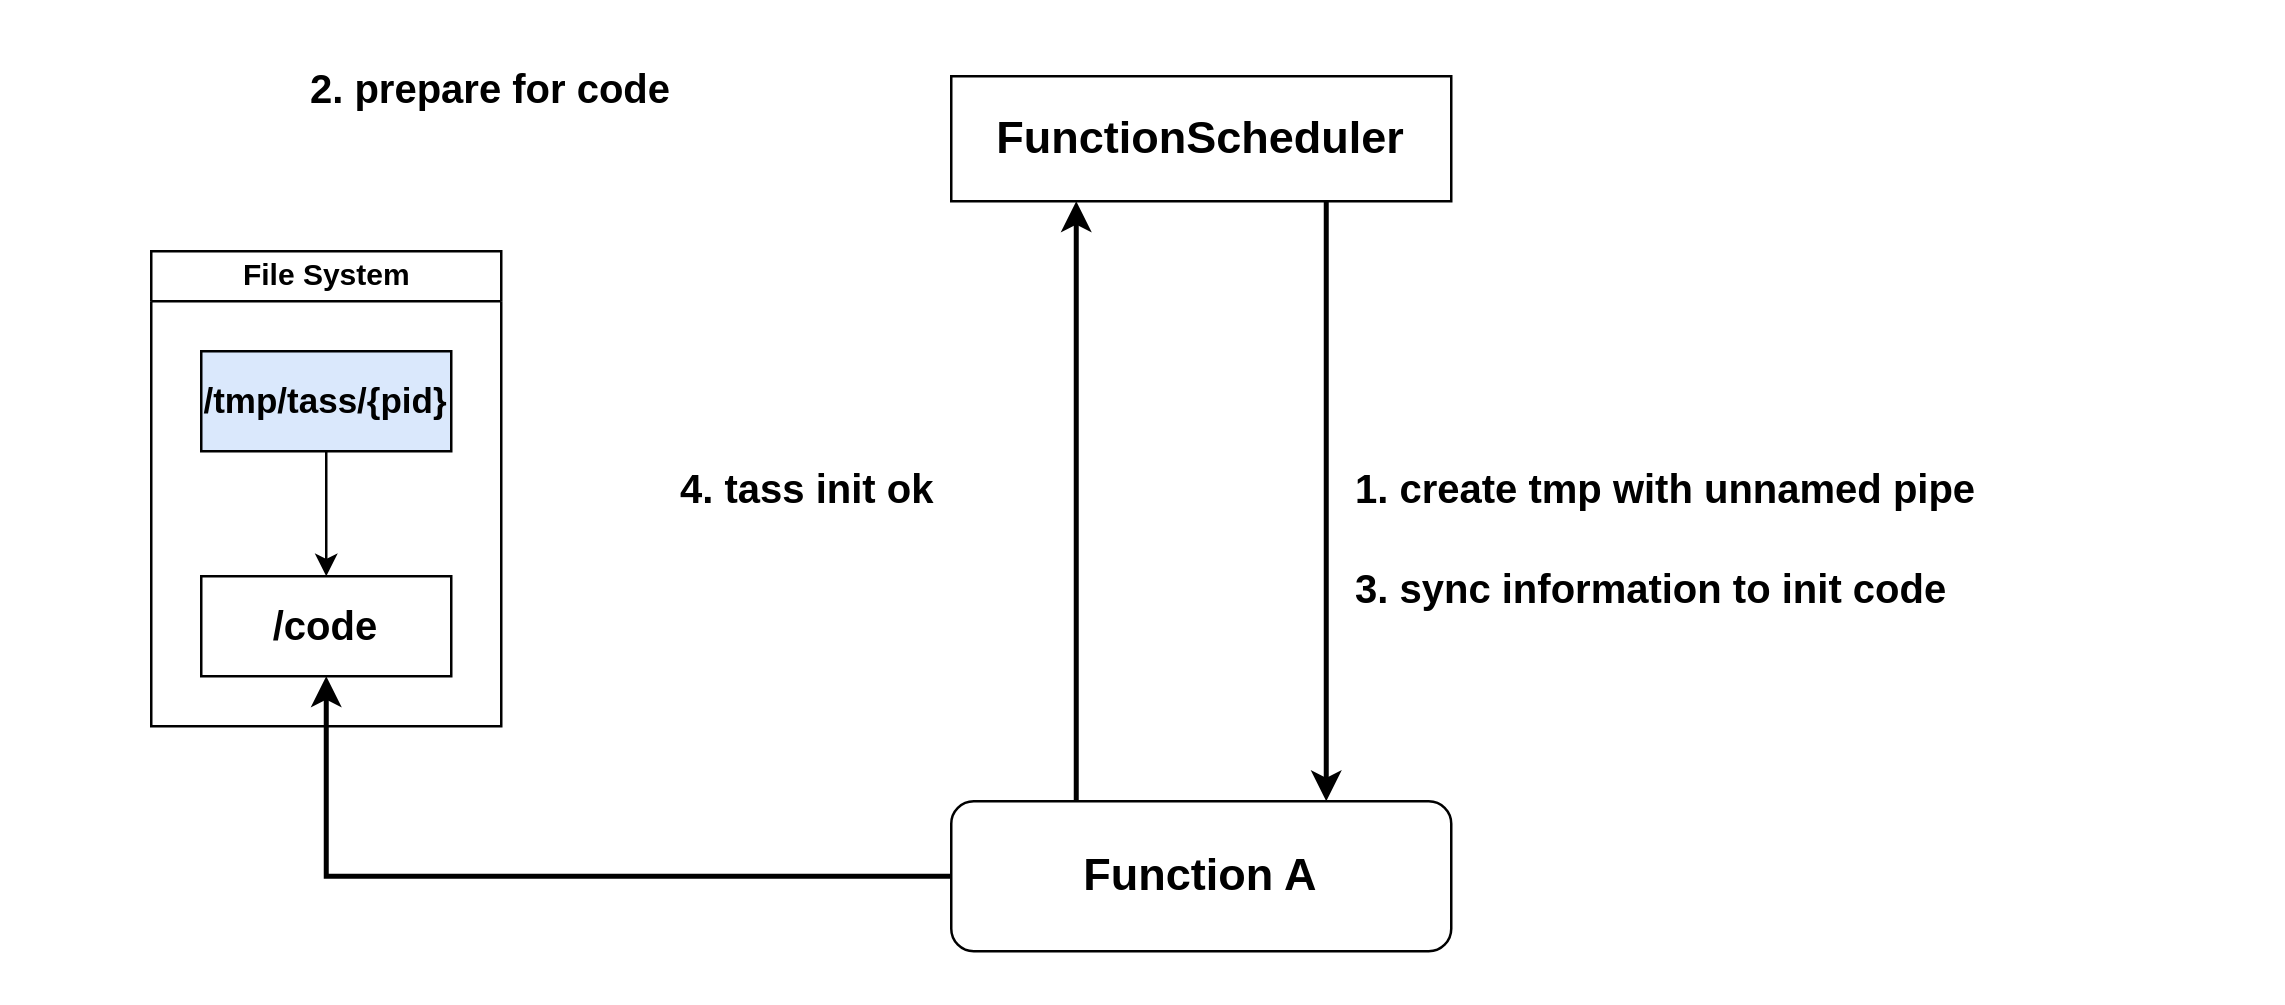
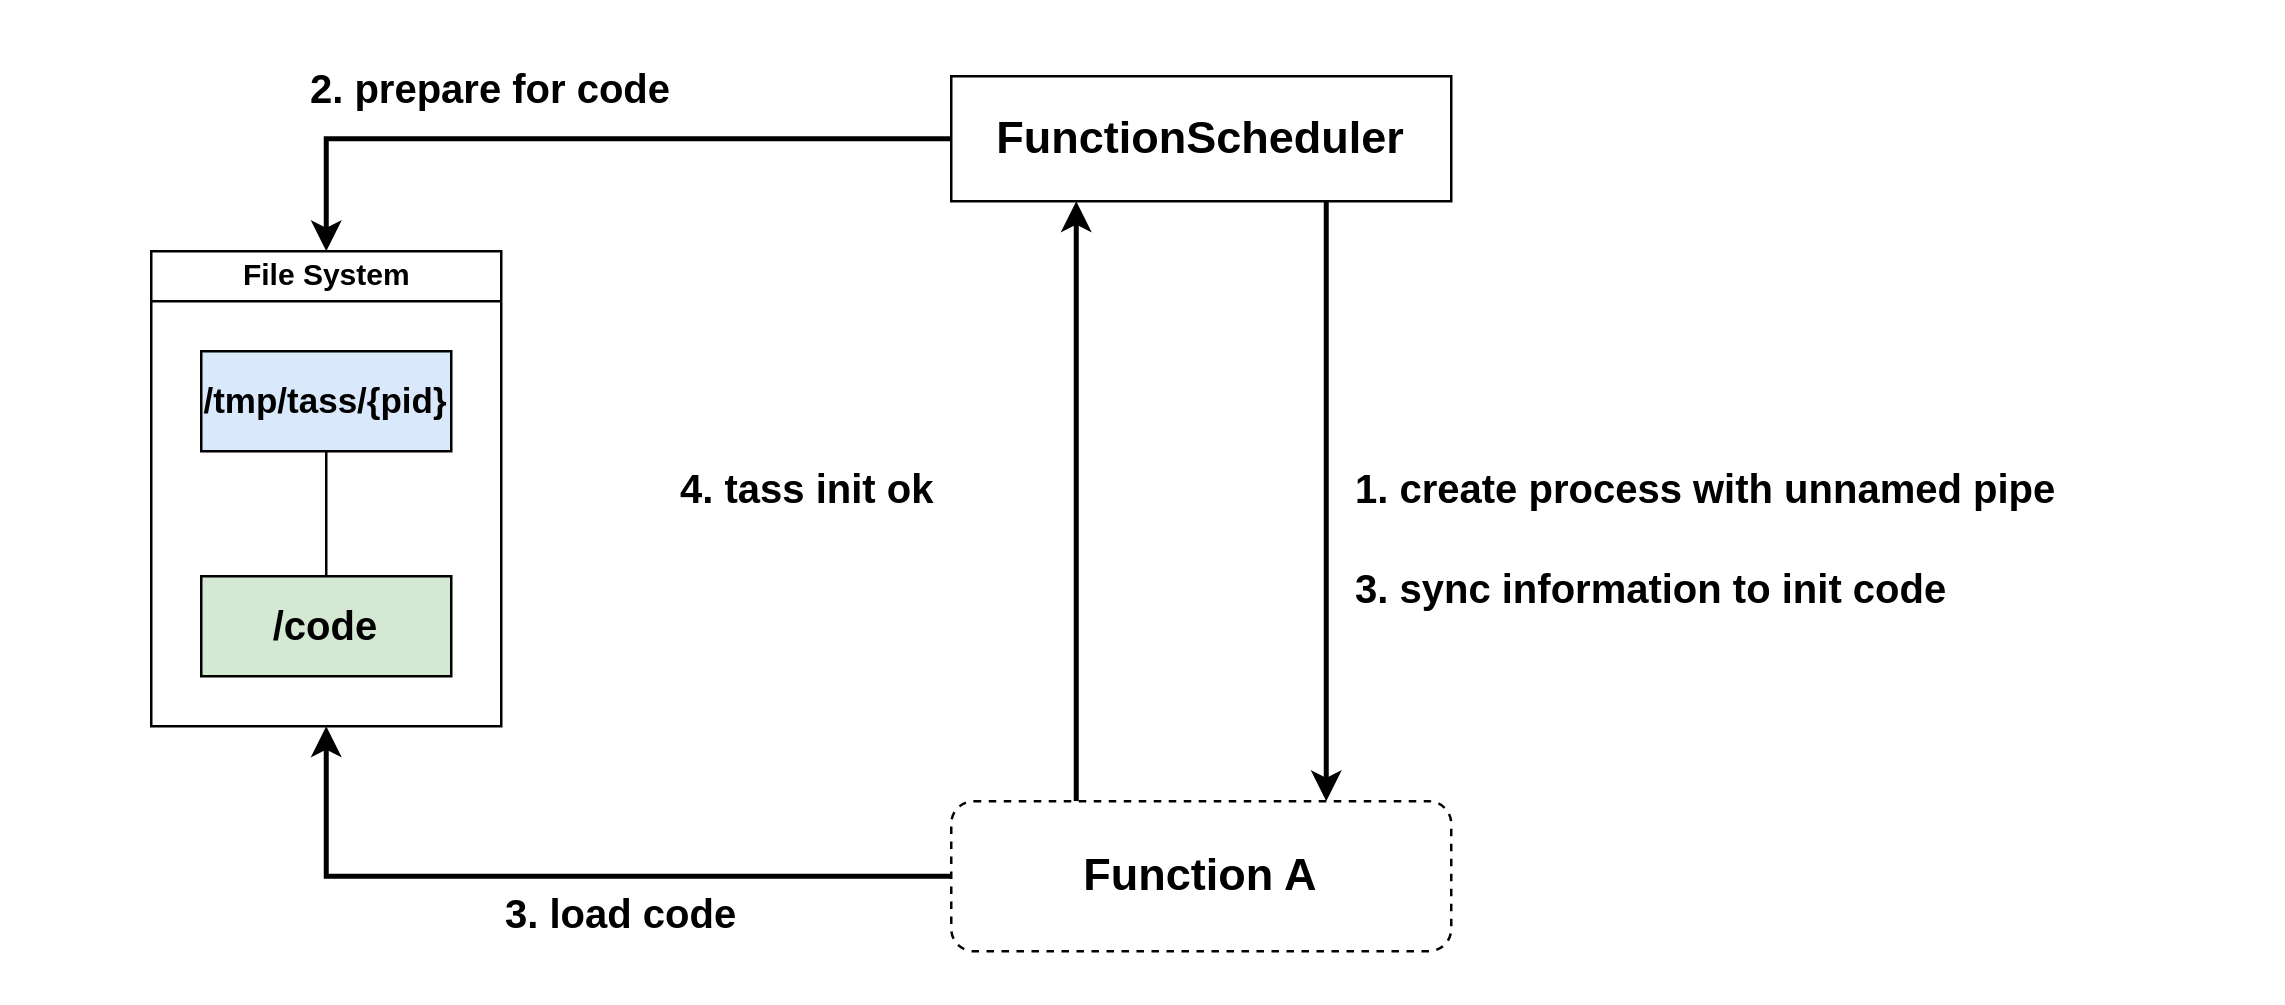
edge "FunctionScheduler" -> "File System": added
node "1. create tmp with unnamed pipe": label "1. create tmp with unnamed pipe" -> "1. create process with unnamed pipe"
edge "/tmp/tass/{pid}" -> "/code": arrowhead classic -> none
node "/code": fillcolor #ffffff -> #d5e8d4
edge "Function A" -> "/code": now "Function A" -> "File System"
node "Function A": style solid -> dashed
node "3. load code": added
